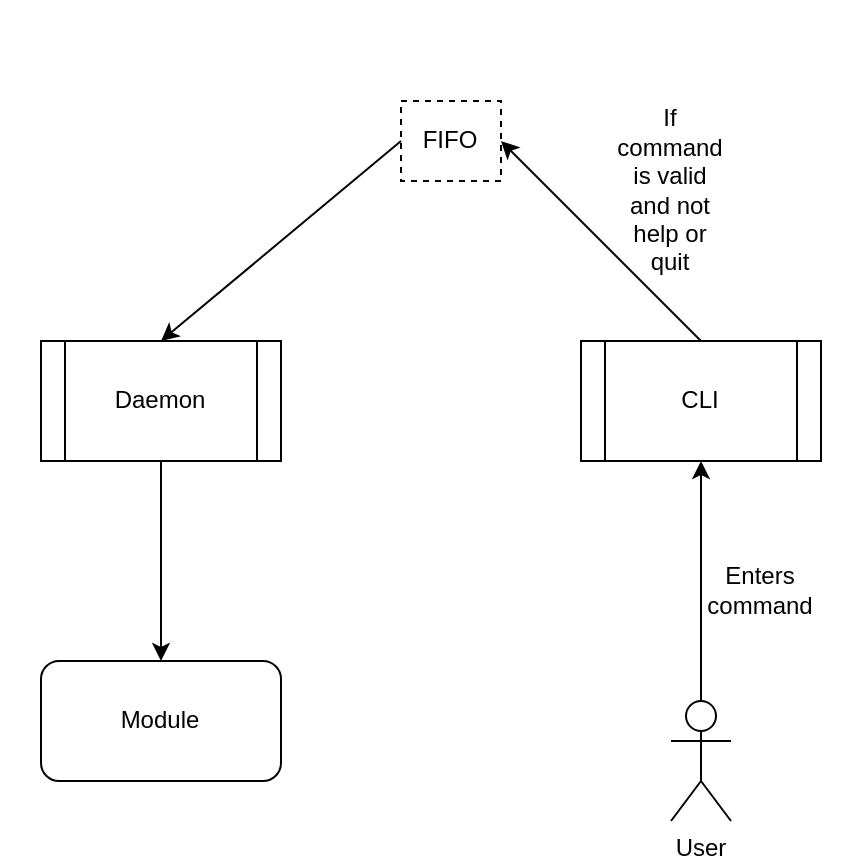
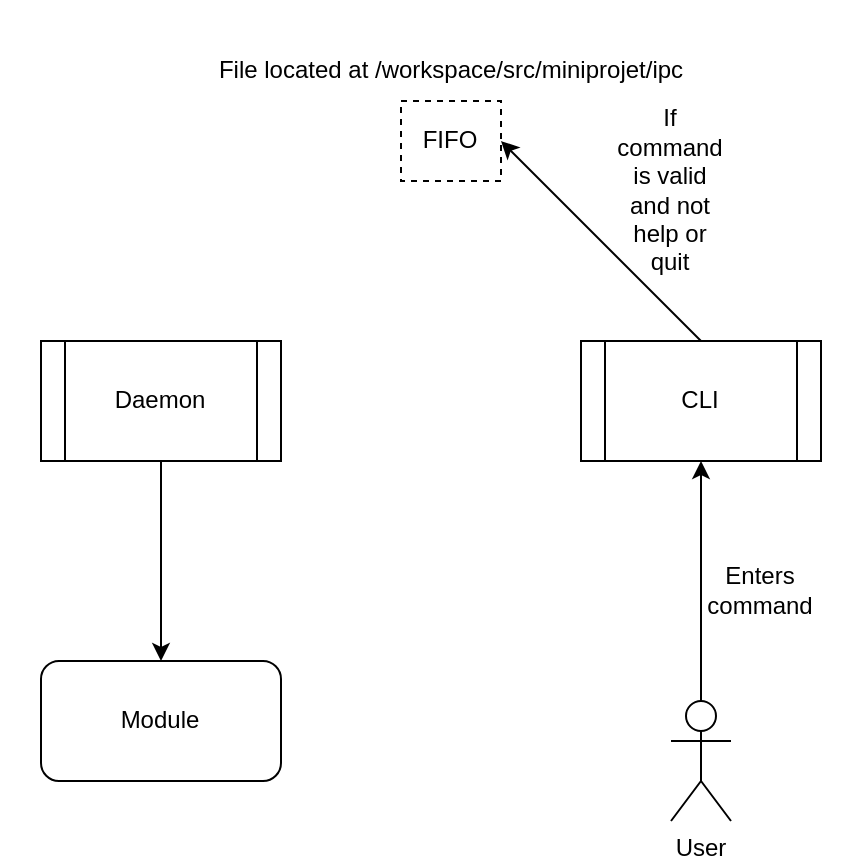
node "File located at /workspace/src/miniprojet/ipc": added
edge "FIFO" -> "Daemon": removed
